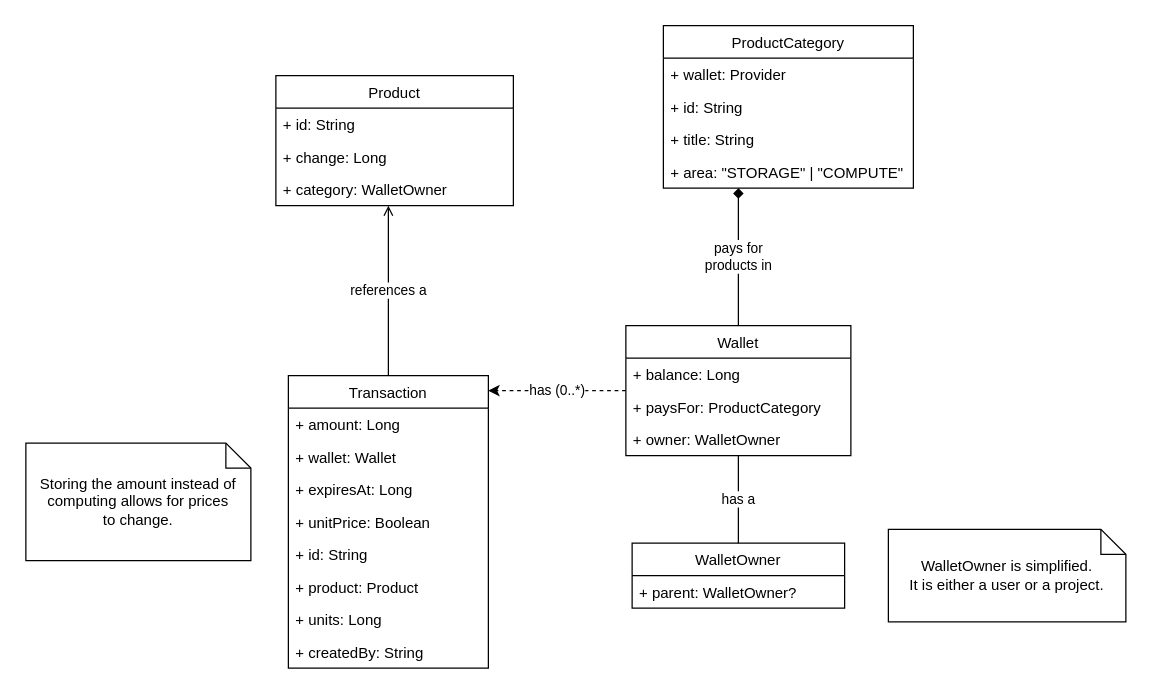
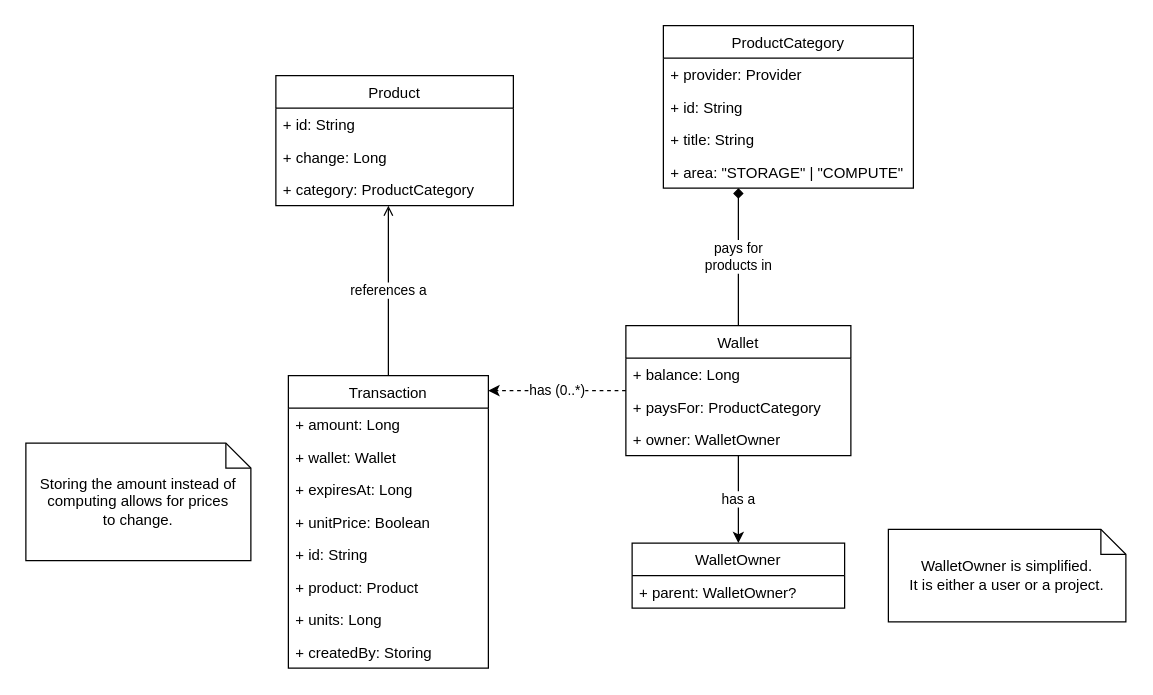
node "+ wallet: Provider": label "+ wallet: Provider" -> "+ provider: Provider"
node "+ category: WalletOwner": label "+ category: WalletOwner" -> "+ category: ProductCategory"
edge "Wallet" -- "WalletOwner": arrowhead none -> classic
node "+ createdBy: String": label "+ createdBy: String" -> "+ createdBy: Storing"
